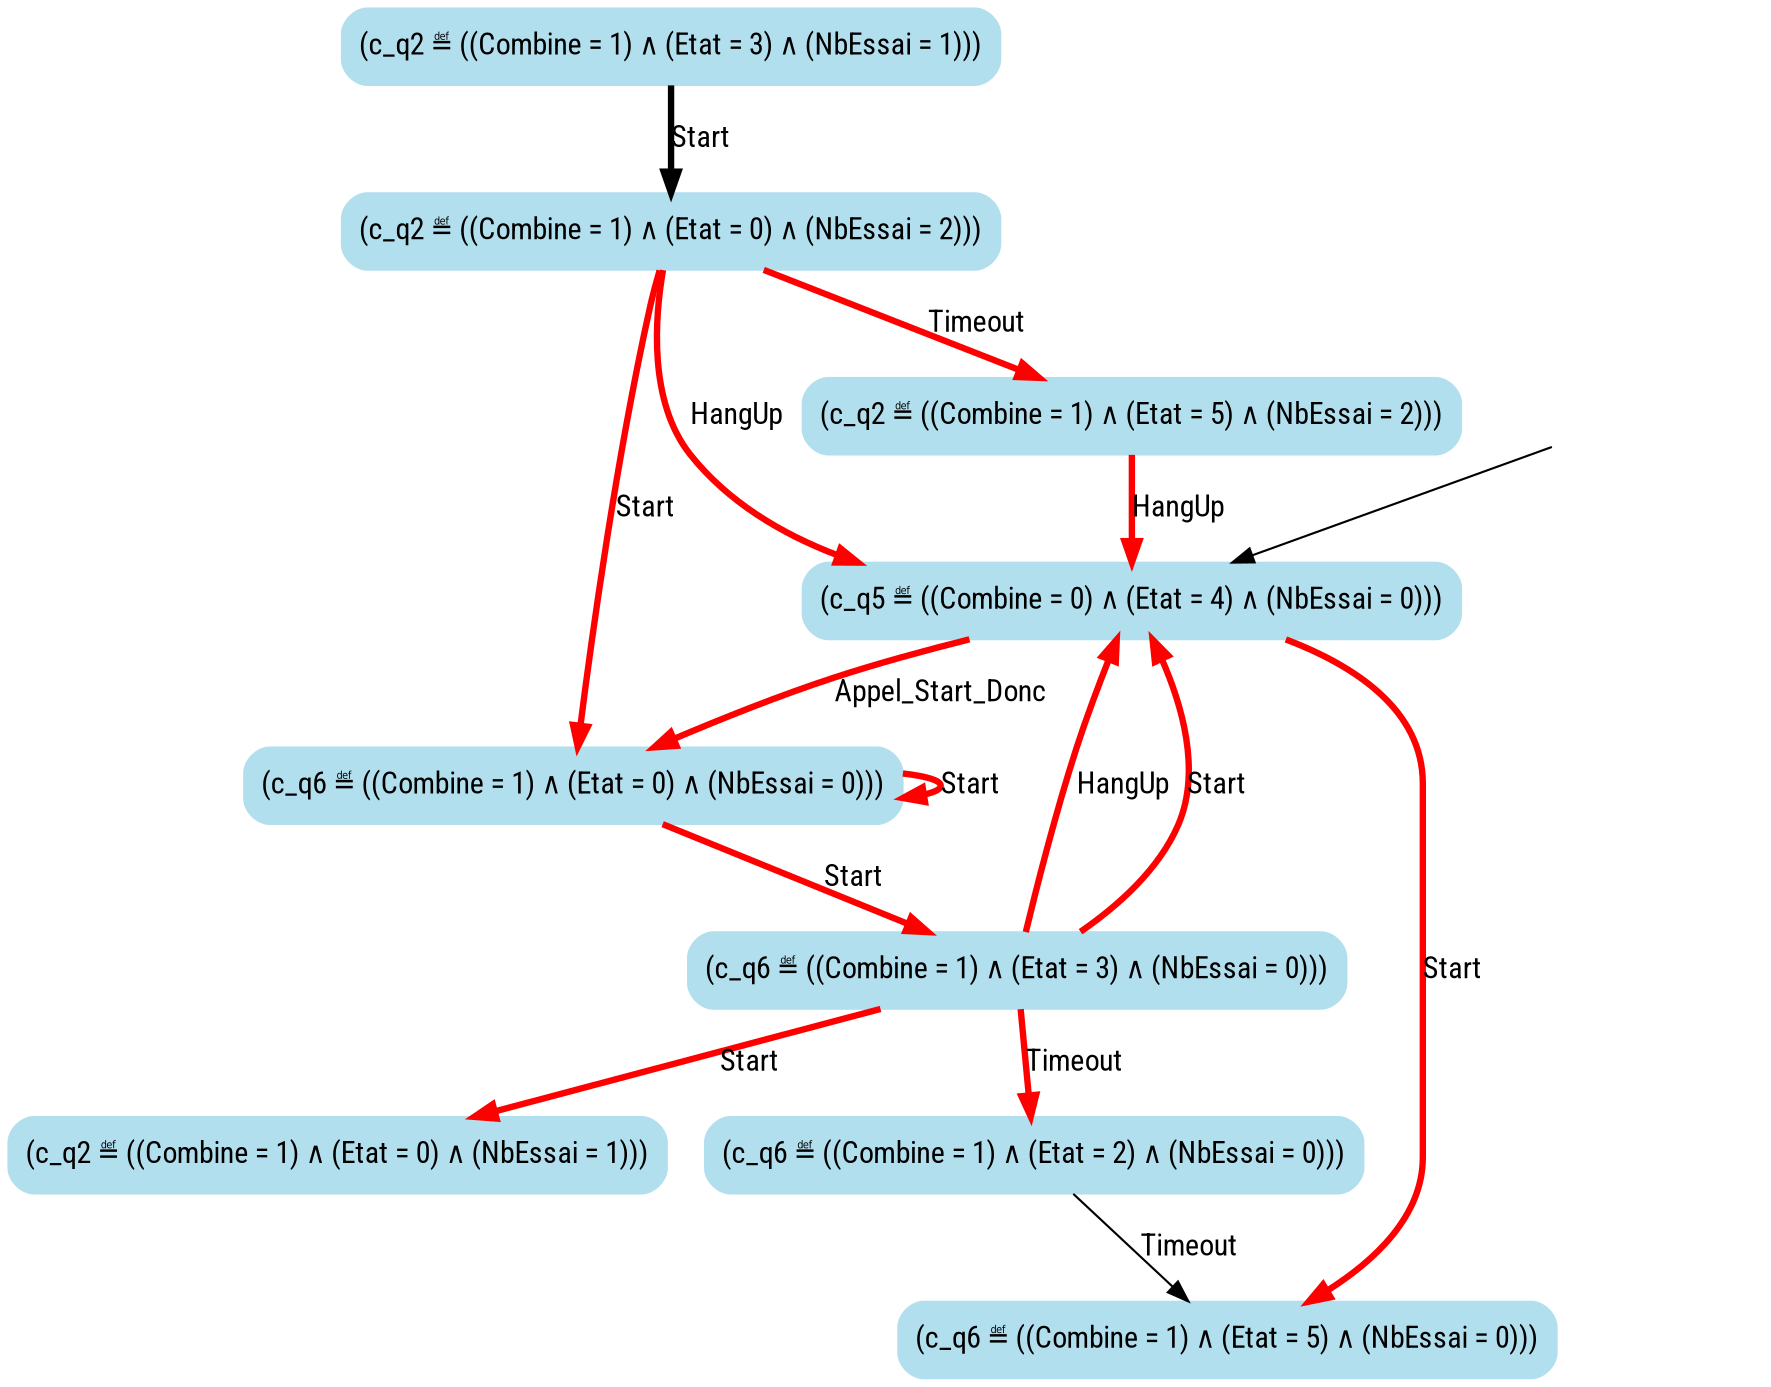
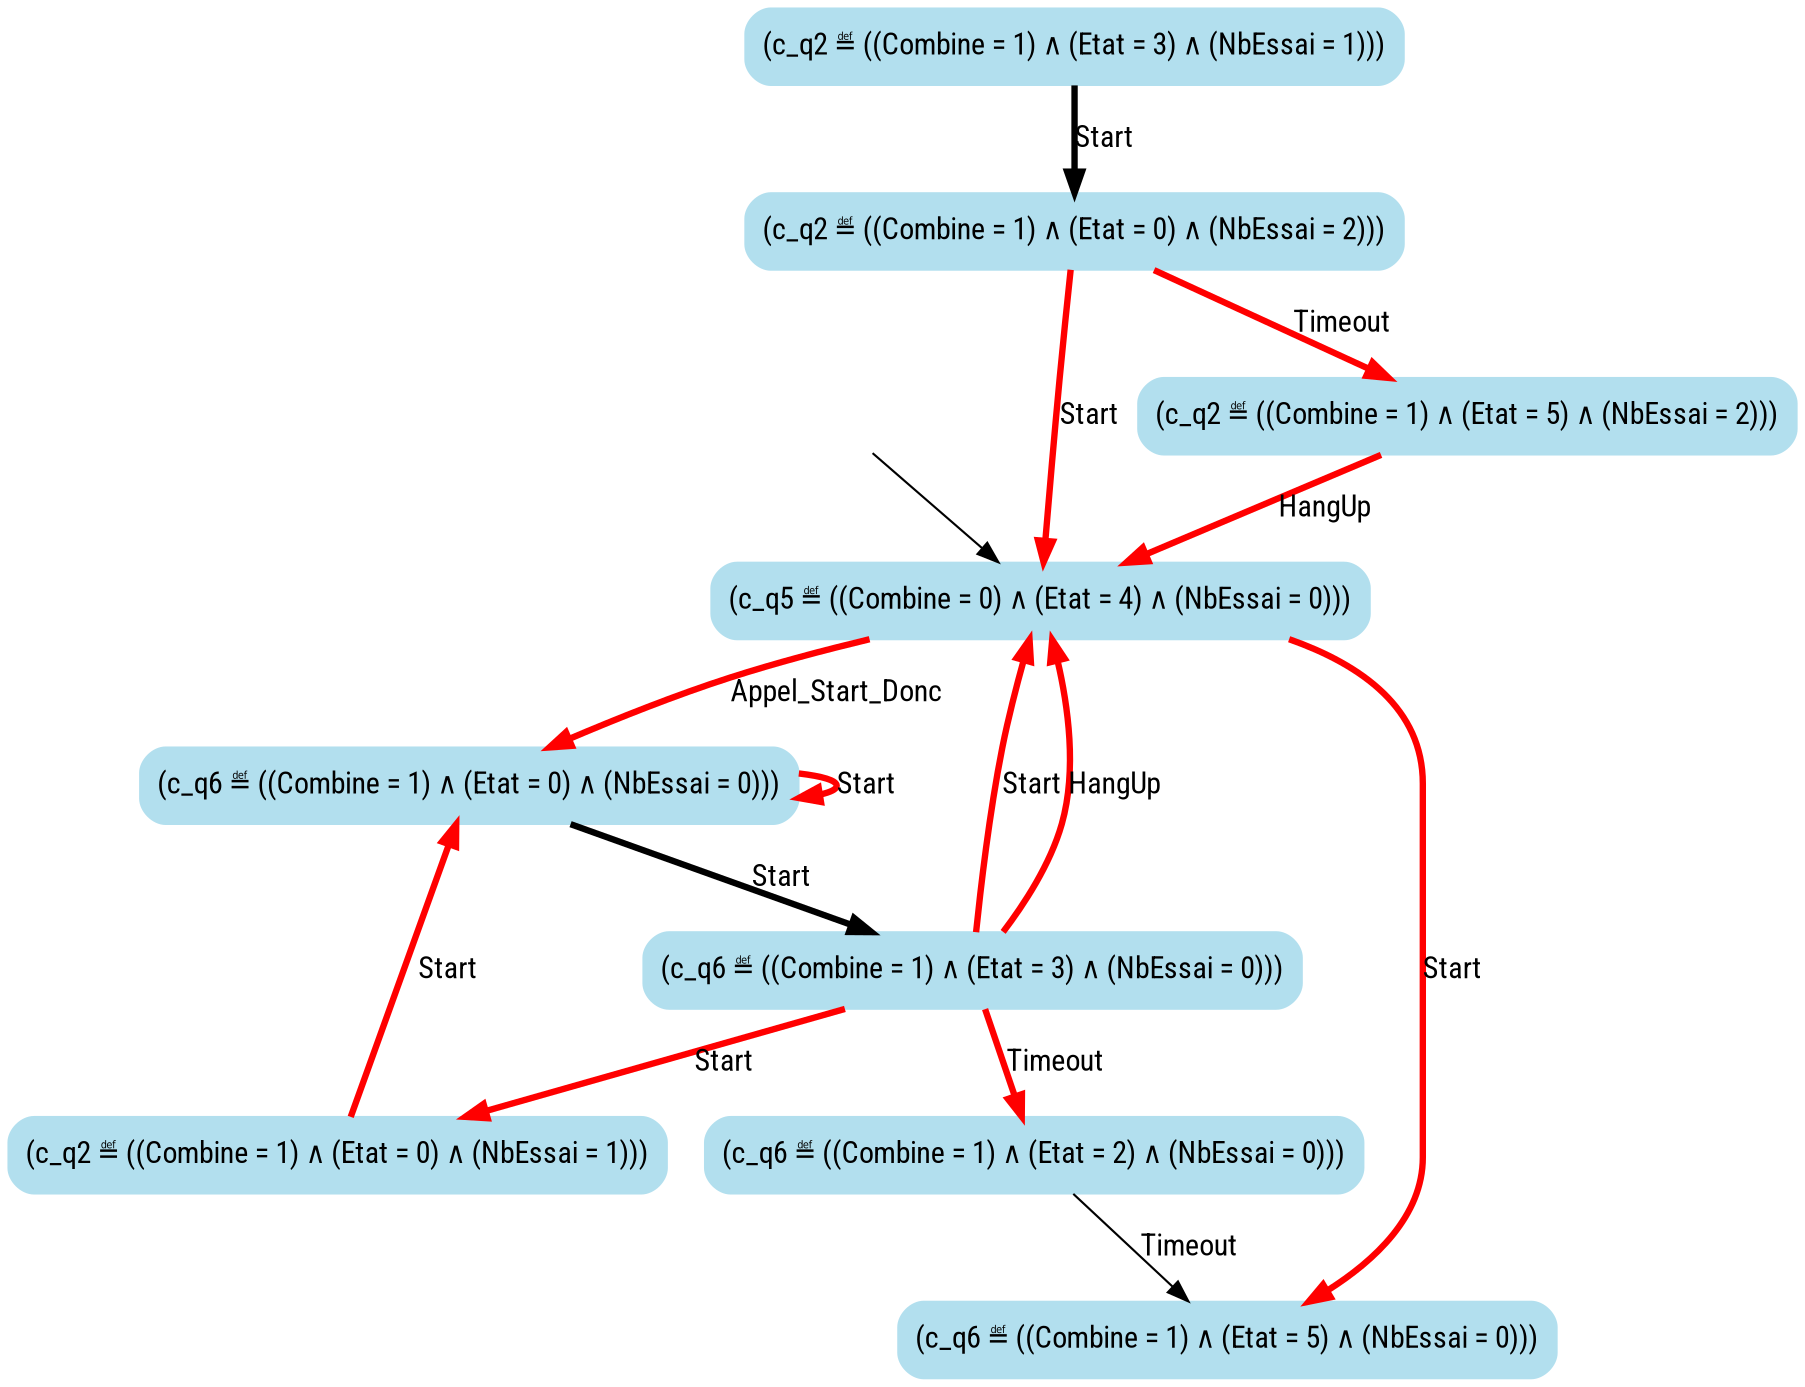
edge "(c_q2 ≝ ((Combine = 1) ∧ (Etat = 0) ∧ (NbEssai = 2)))" -> "(c_q5 ≝ ((Combine = 0) ∧ (Etat = 4) ∧ (NbEssai = 0)))": label "HangUp" -> "Start"
edge "(c_q2 ≝ ((Combine = 1) ∧ (Etat = 0) ∧ (NbEssai = 2)))" -> "(c_q6 ≝ ((Combine = 1) ∧ (Etat = 0) ∧ (NbEssai = 0)))": now "(c_q2 ≝ ((Combine = 1) ∧ (Etat = 0) ∧ (NbEssai = 1)))" -> "(c_q6 ≝ ((Combine = 1) ∧ (Etat = 0) ∧ (NbEssai = 0)))"
edge "(c_q6 ≝ ((Combine = 1) ∧ (Etat = 0) ∧ (NbEssai = 0)))" -> "(c_q6 ≝ ((Combine = 1) ∧ (Etat = 3) ∧ (NbEssai = 0)))": color red -> black
